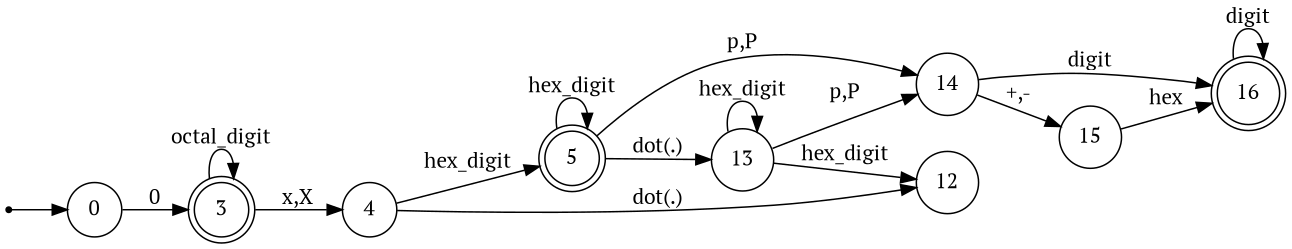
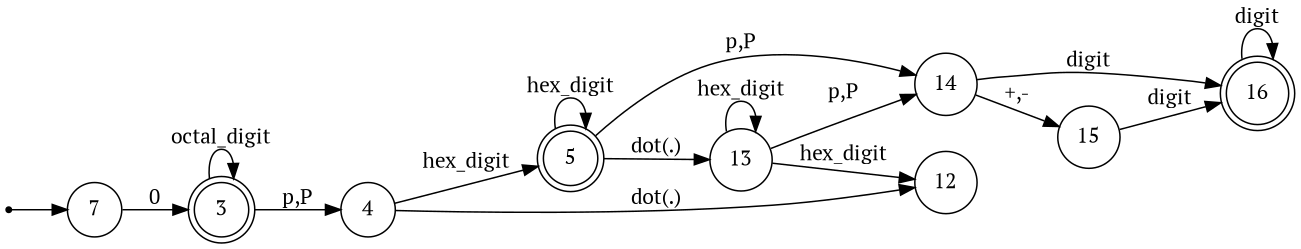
edge "15" -> "16": label "hex" -> "digit"
edge "3" -> "4": label "x,X" -> "p,P"
node "0": label "0" -> "7"
